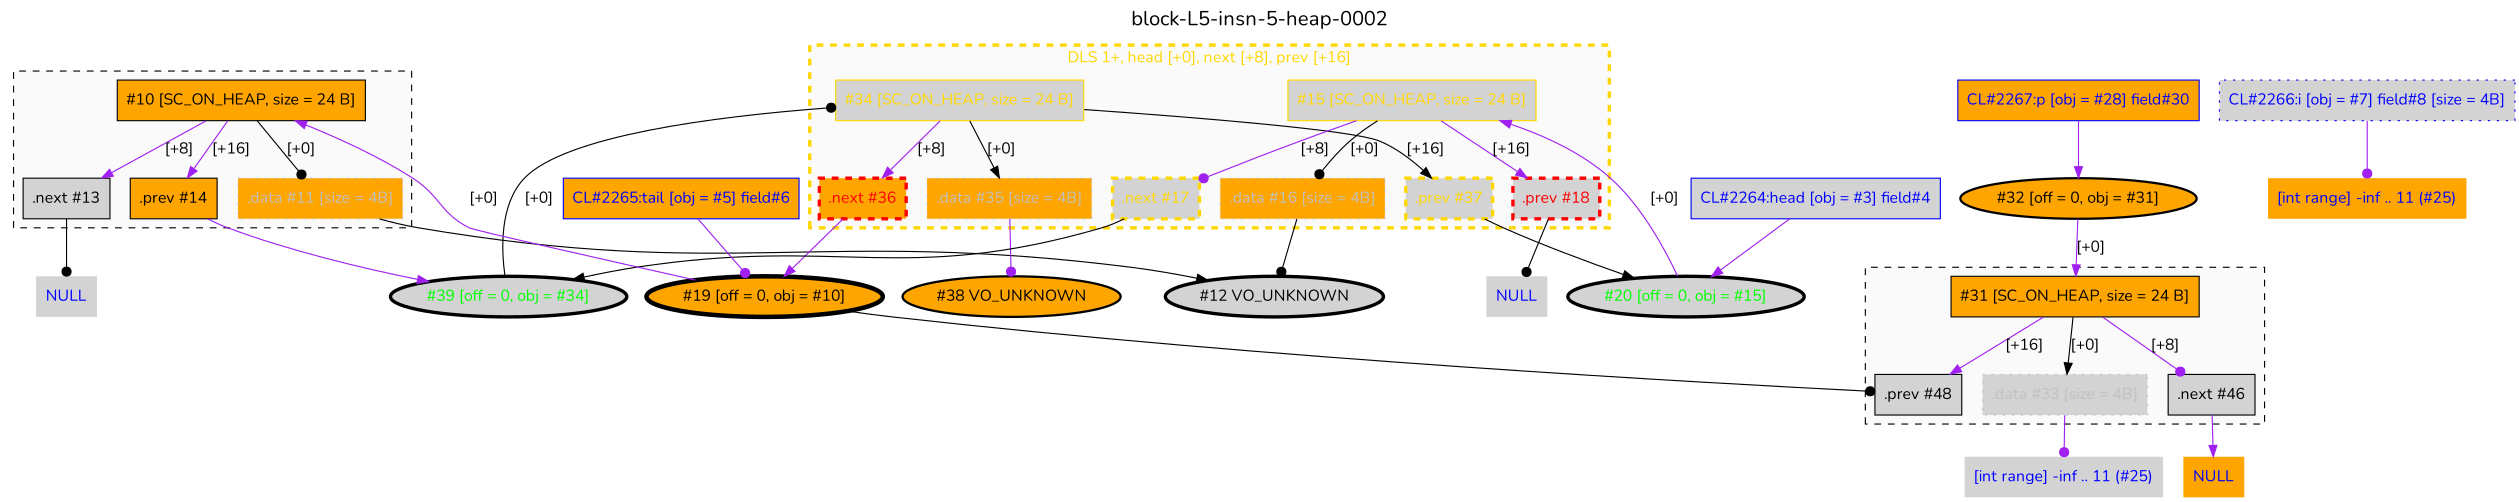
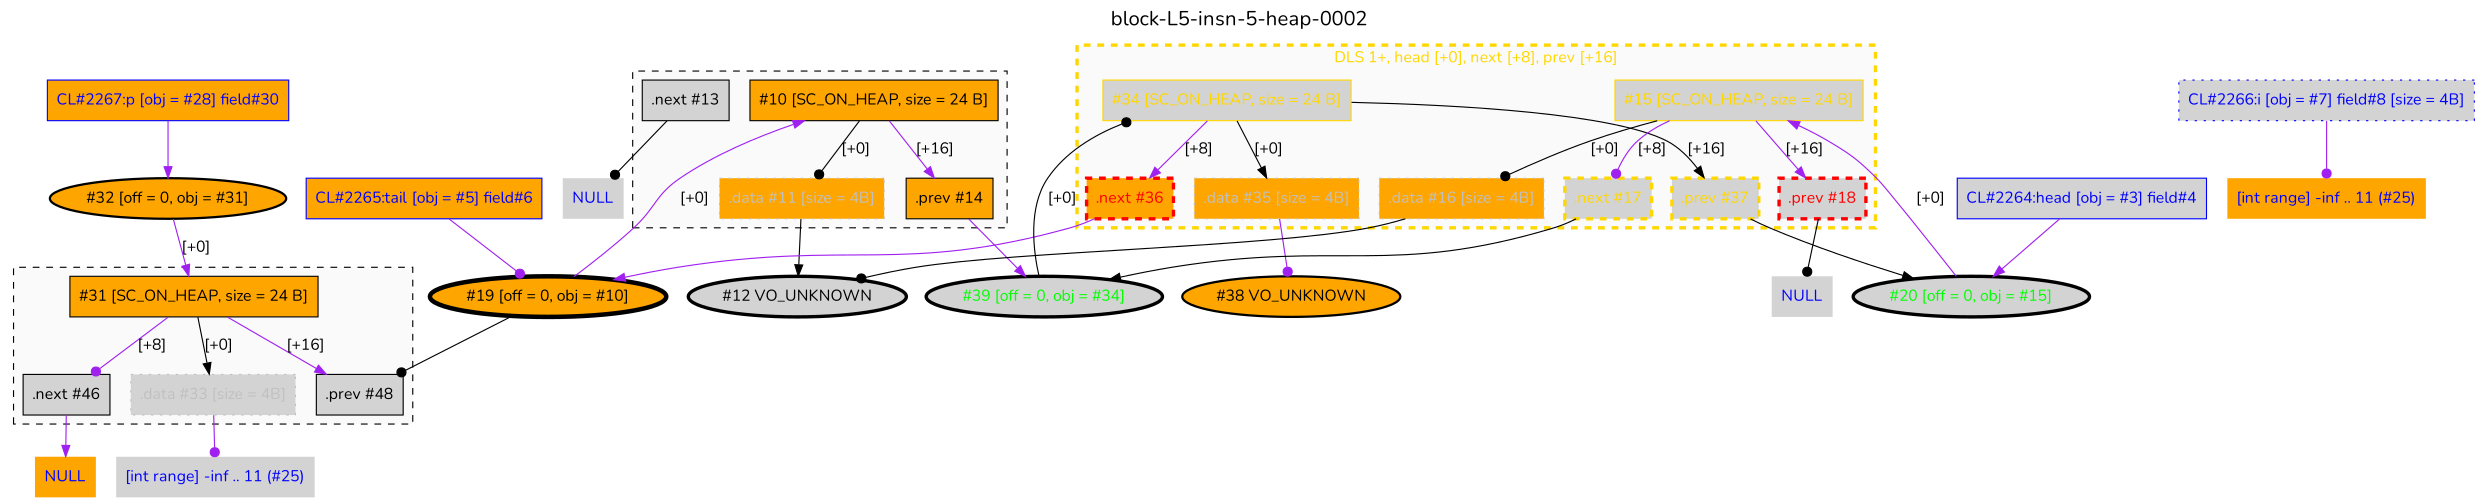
edge "#10 [SC_ON_HEAP, size = 24 B]" -> ".next #13": removed, label "[+8]"
